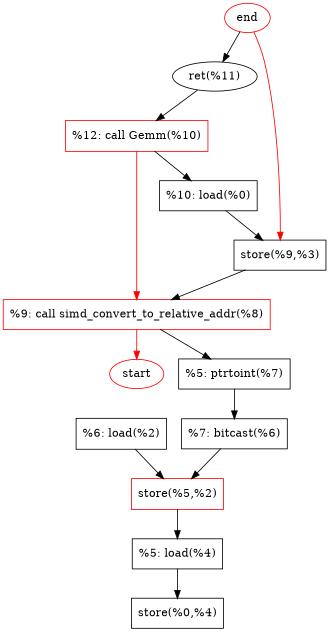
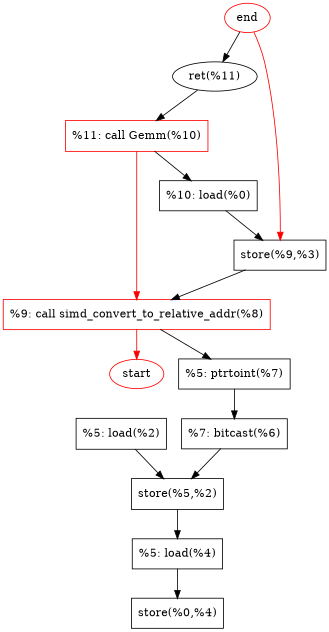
node "%12: call Gemm(%10)": label "%12: call Gemm(%10)" -> "%11: call Gemm(%10)"
node "%6: load(%2)": label "%6: load(%2)" -> "%5: load(%2)"
node "store(%5,%2)": color red -> black
